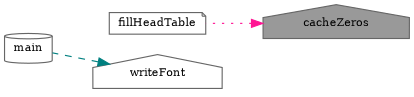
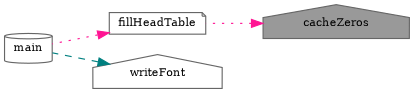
edge "main" -> "fillHeadTable": added
